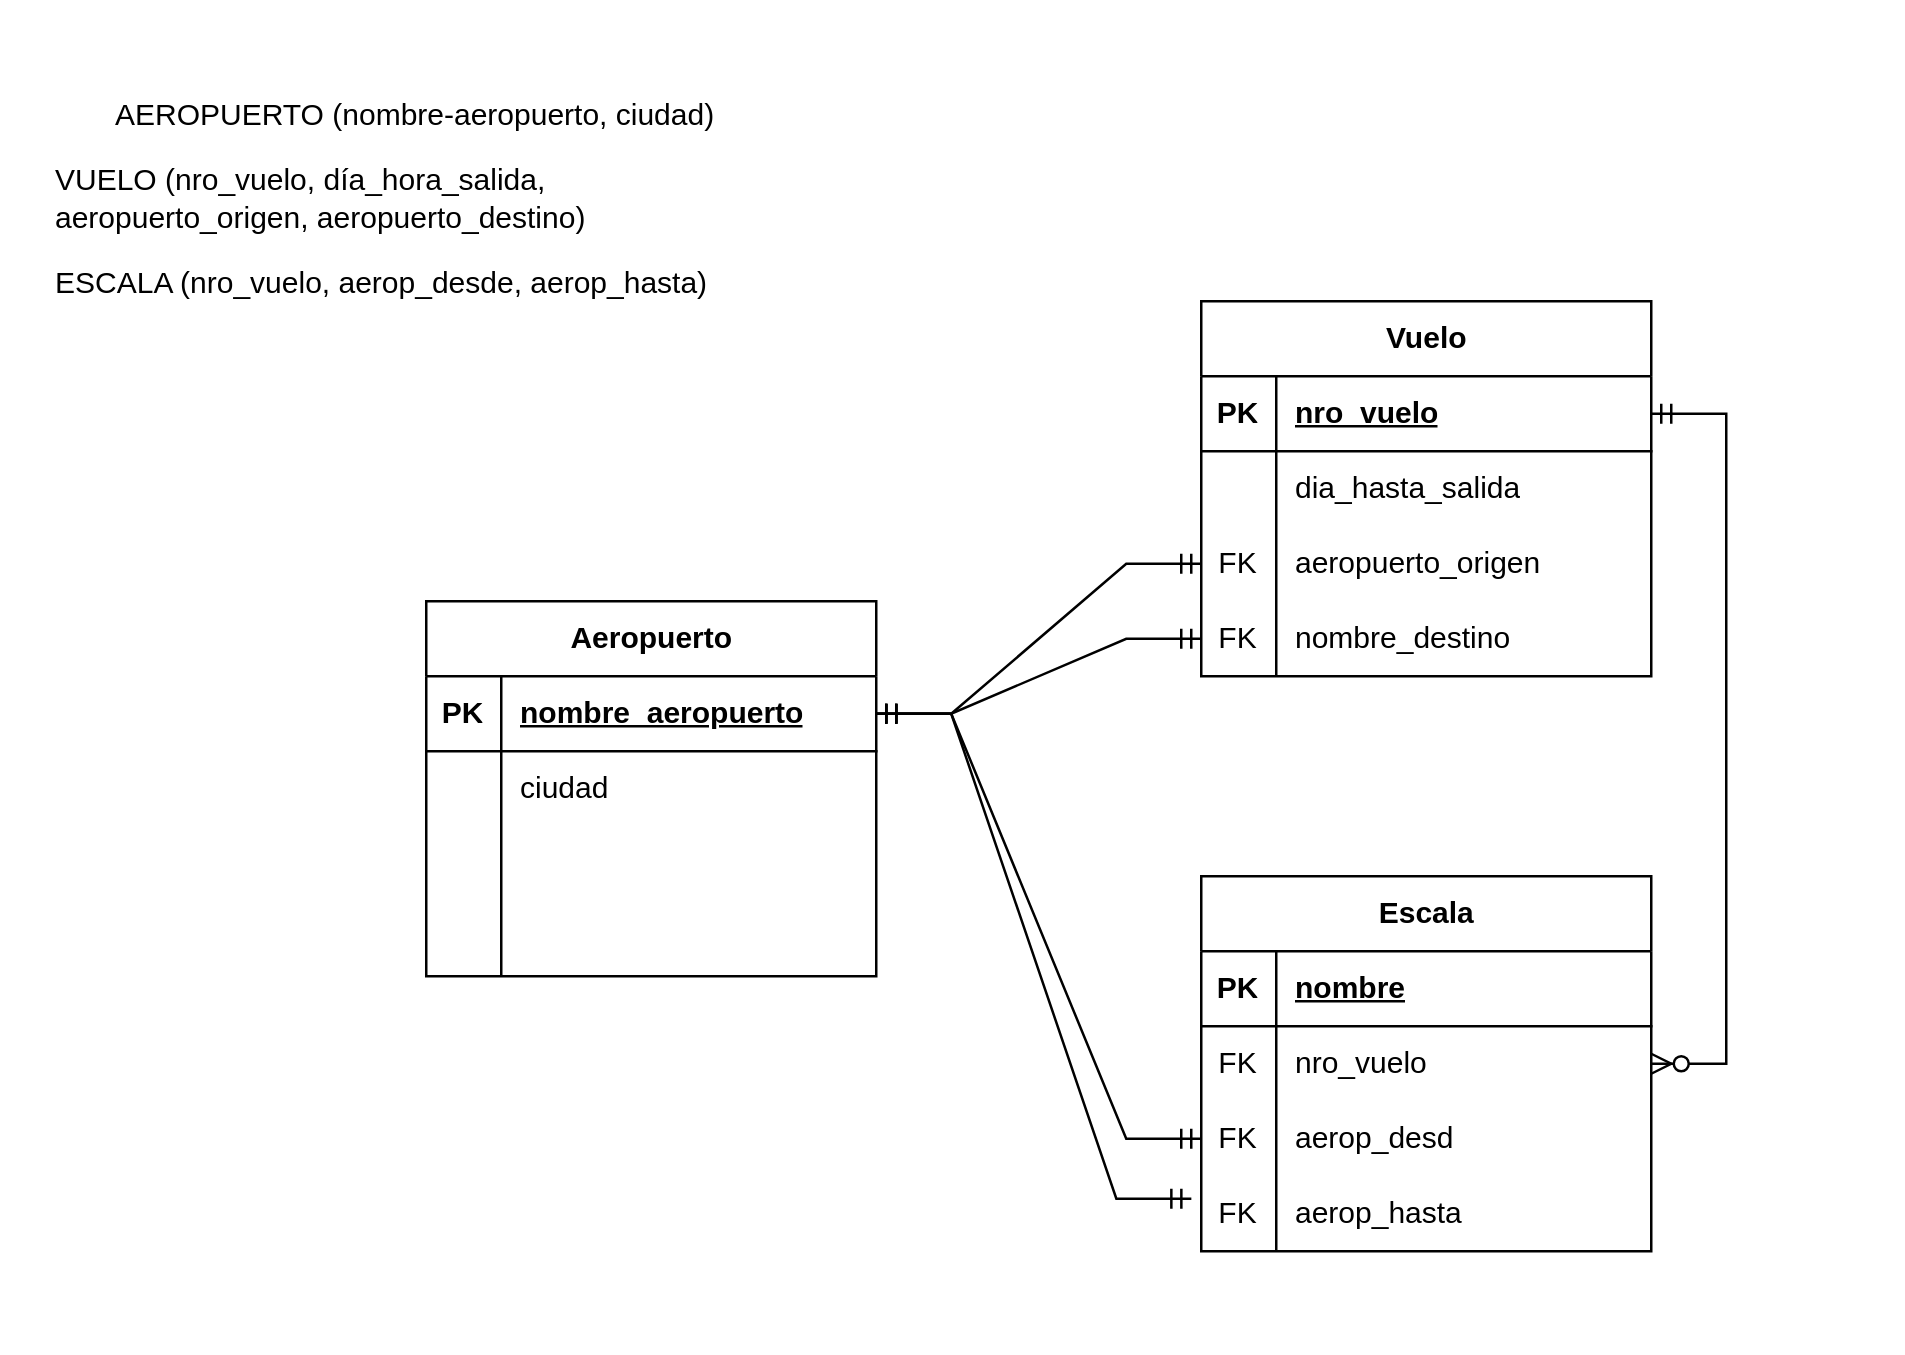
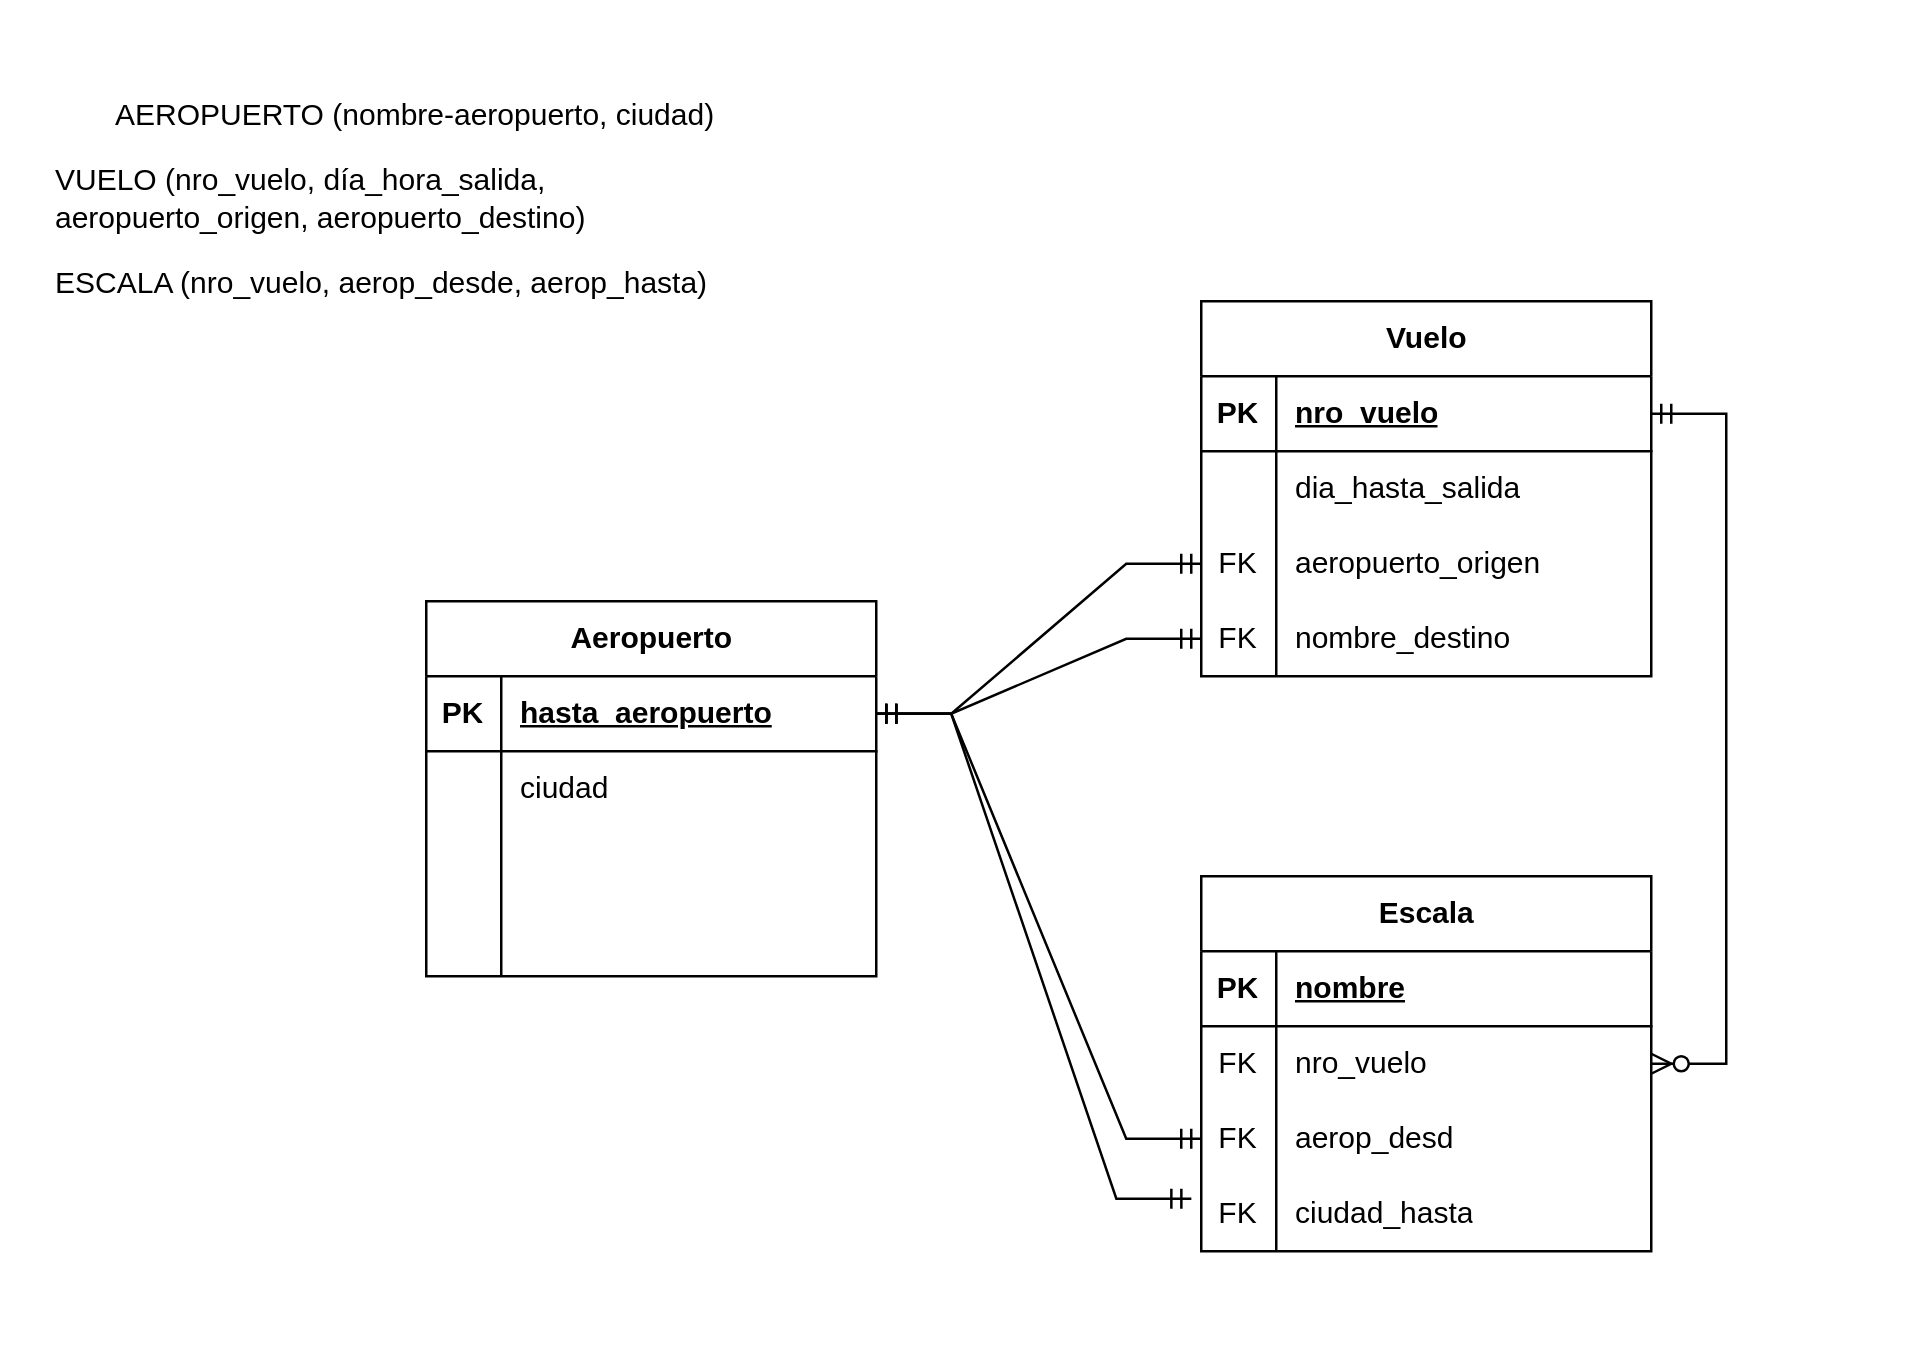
node "nombre_aeropuerto": label "nombre_aeropuerto" -> "hasta_aeropuerto"
node "aerop_hasta": label "aerop_hasta" -> "ciudad_hasta"
